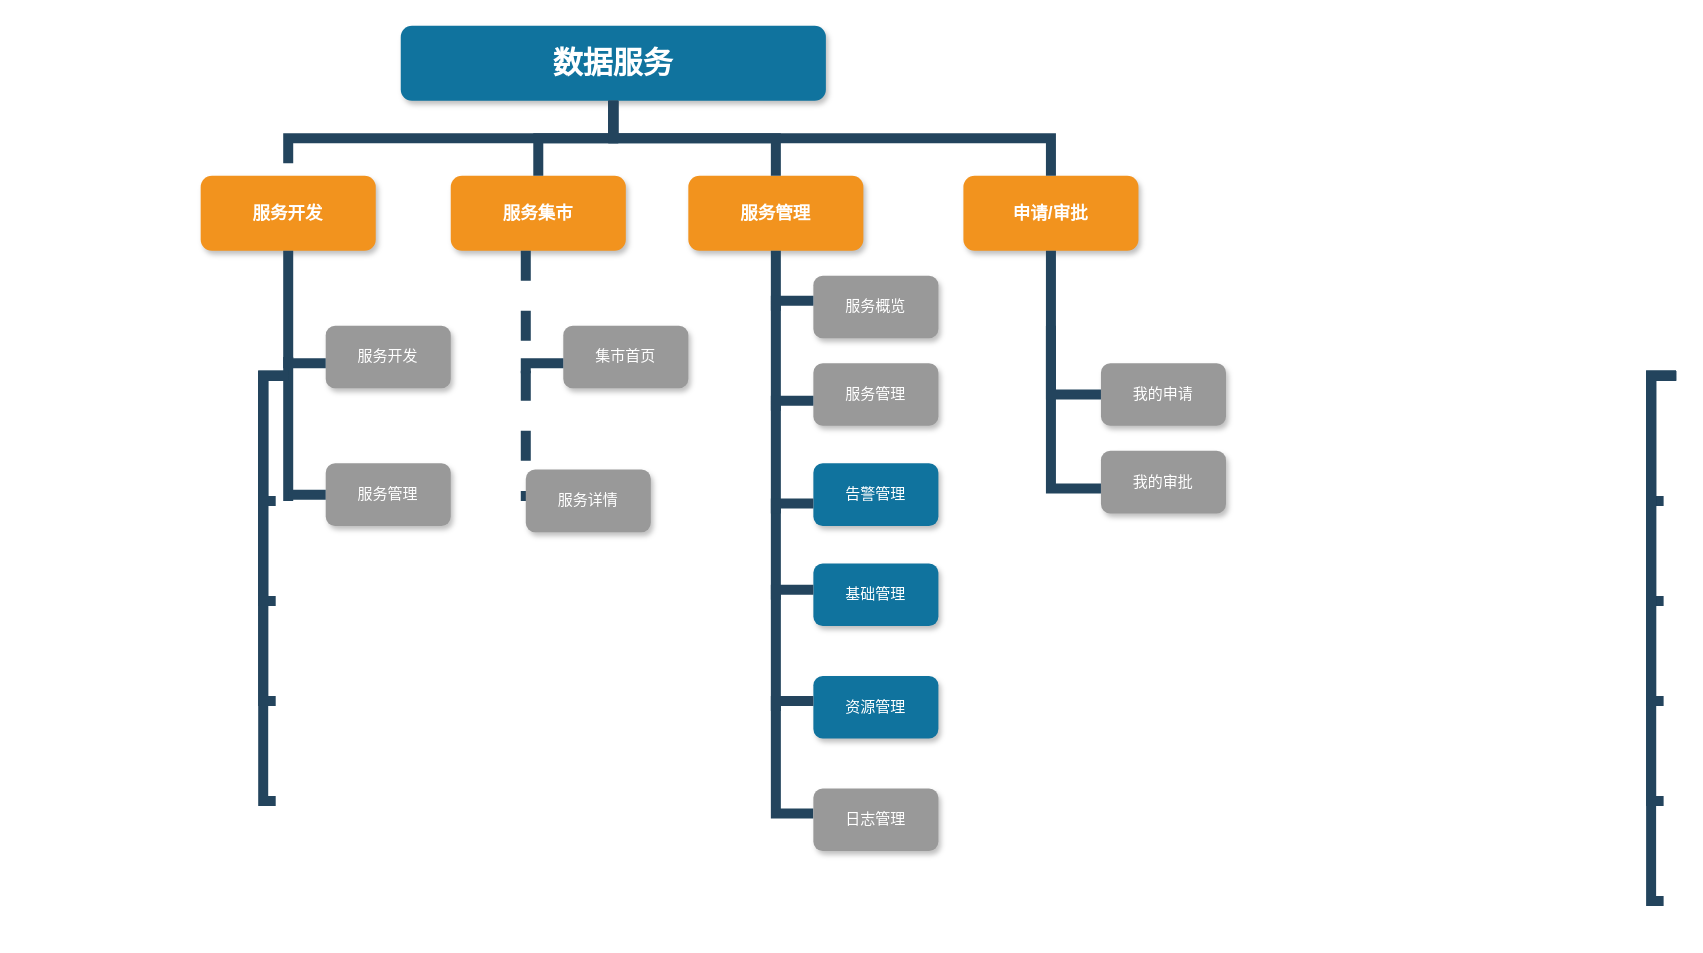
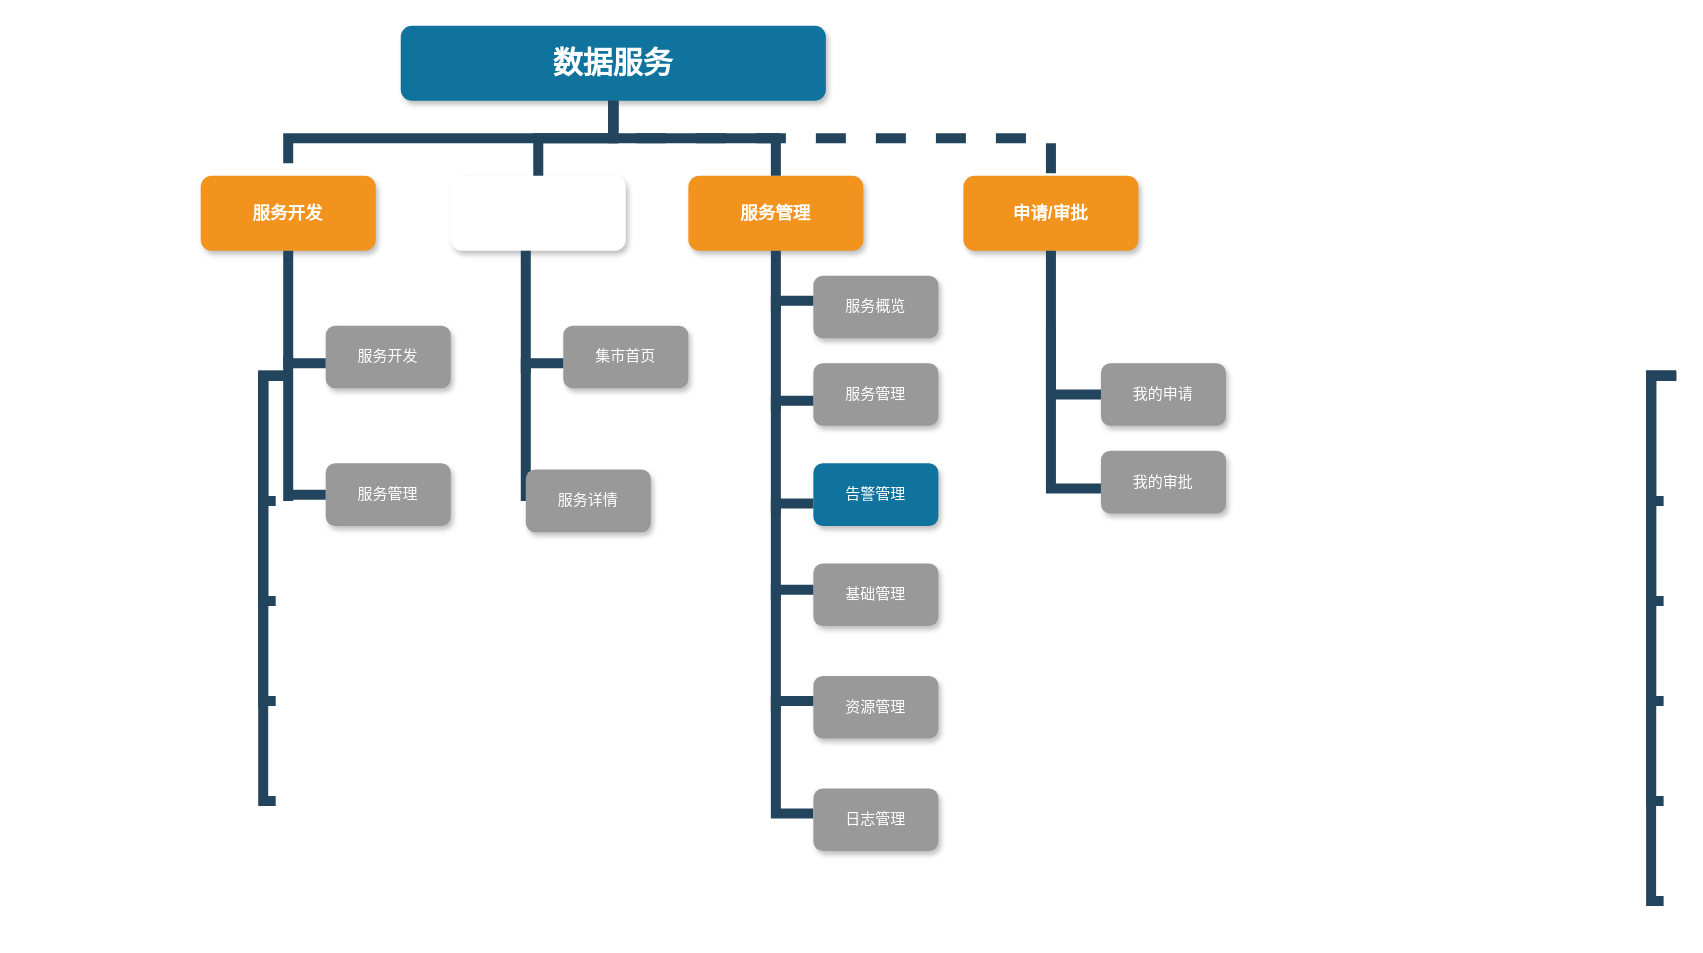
edge "数据服务" -- "申请/审批": style solid -> dashed
node "服务集市": fillcolor #f2931e -> #ffffff
edge "服务集市" -- "服务详情": style dashed -> solid
node "基础管理": fillcolor #10739e -> #999999
node "资源管理": fillcolor #10739e -> #999999
